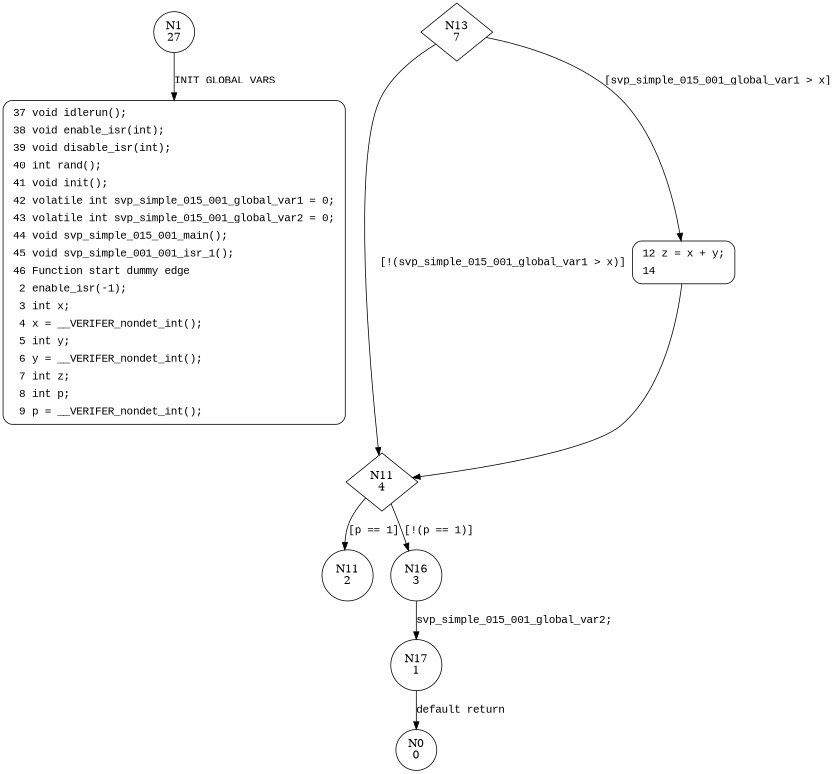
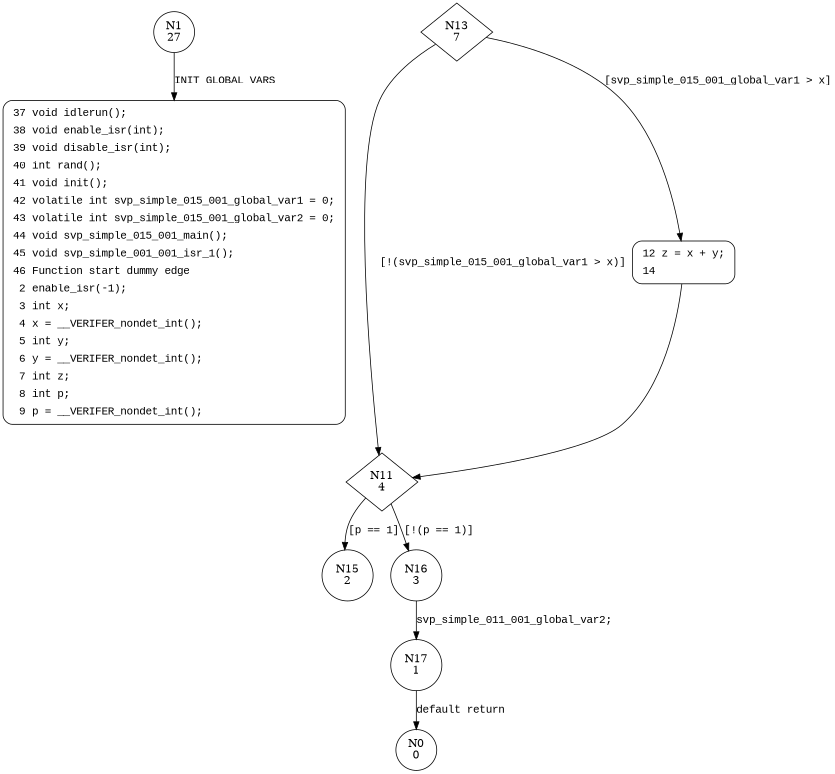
node "N11 2": label "N11 2" -> "N15 2"
edge "N16 3" -> "N17 1": label "svp_simple_015_001_global_var2;" -> "svp_simple_011_001_global_var2;"
